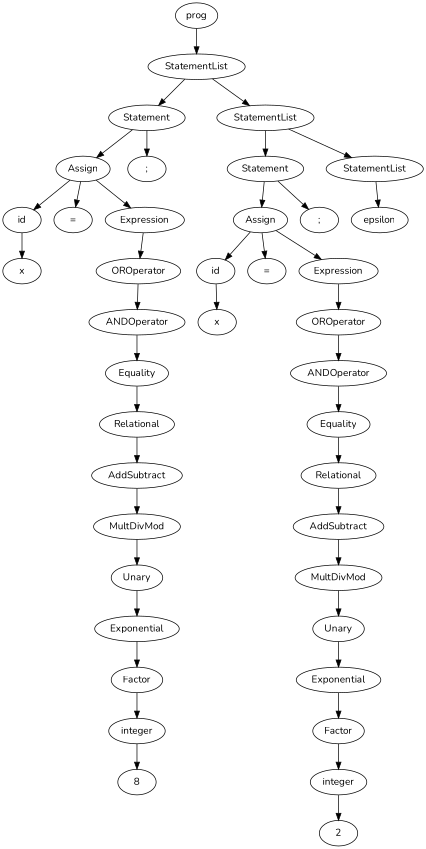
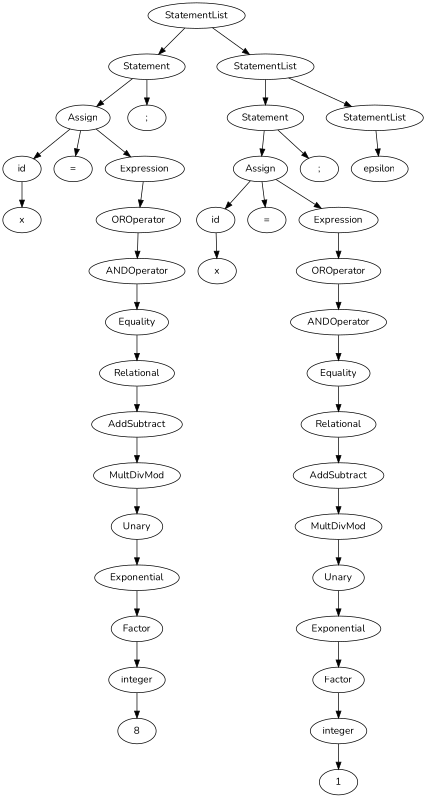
node "prog": removed
node "2": label "2" -> "1"
